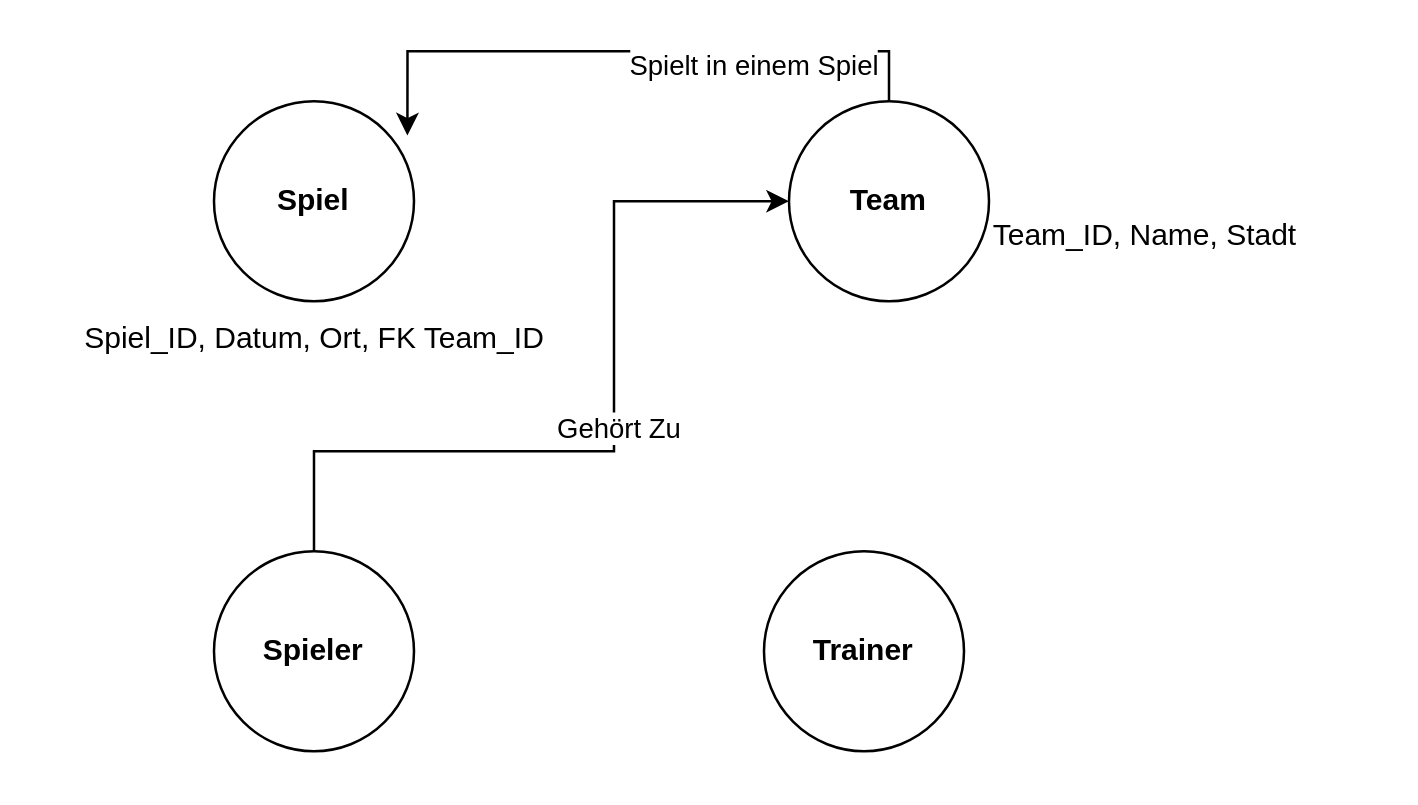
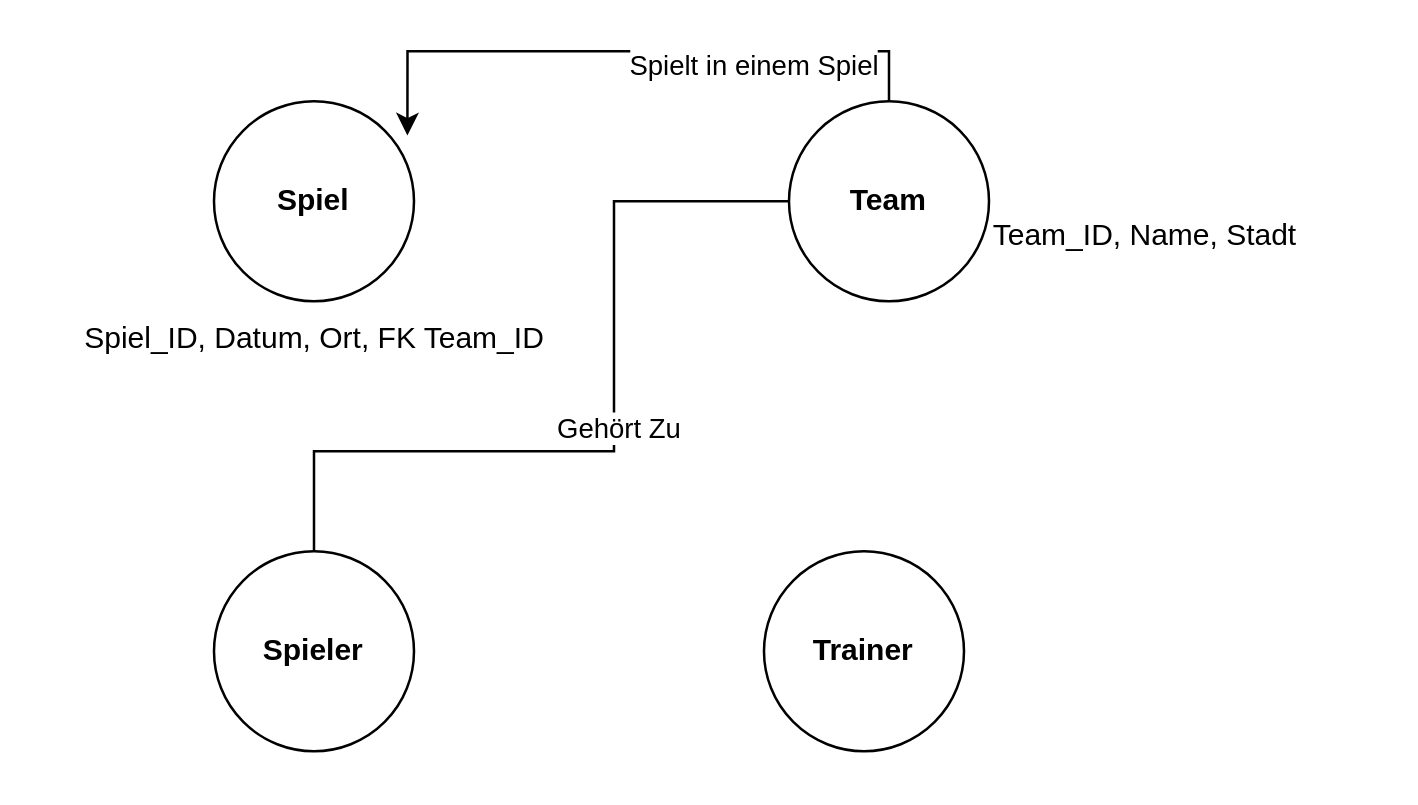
edge "Spieler" -> "Team": arrowhead classic -> none
